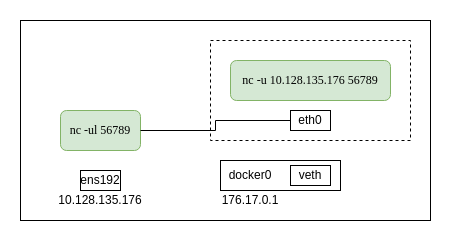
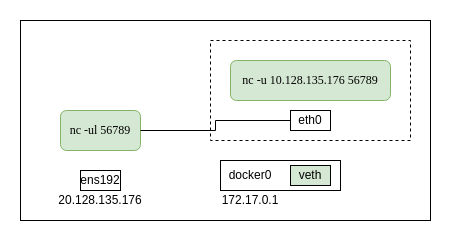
node "veth": fillcolor #ffffff -> #d5e8d4
node "10.128.135.176": label "10.128.135.176" -> "20.128.135.176"
node "176.17.0.1": label "176.17.0.1" -> "172.17.0.1"
